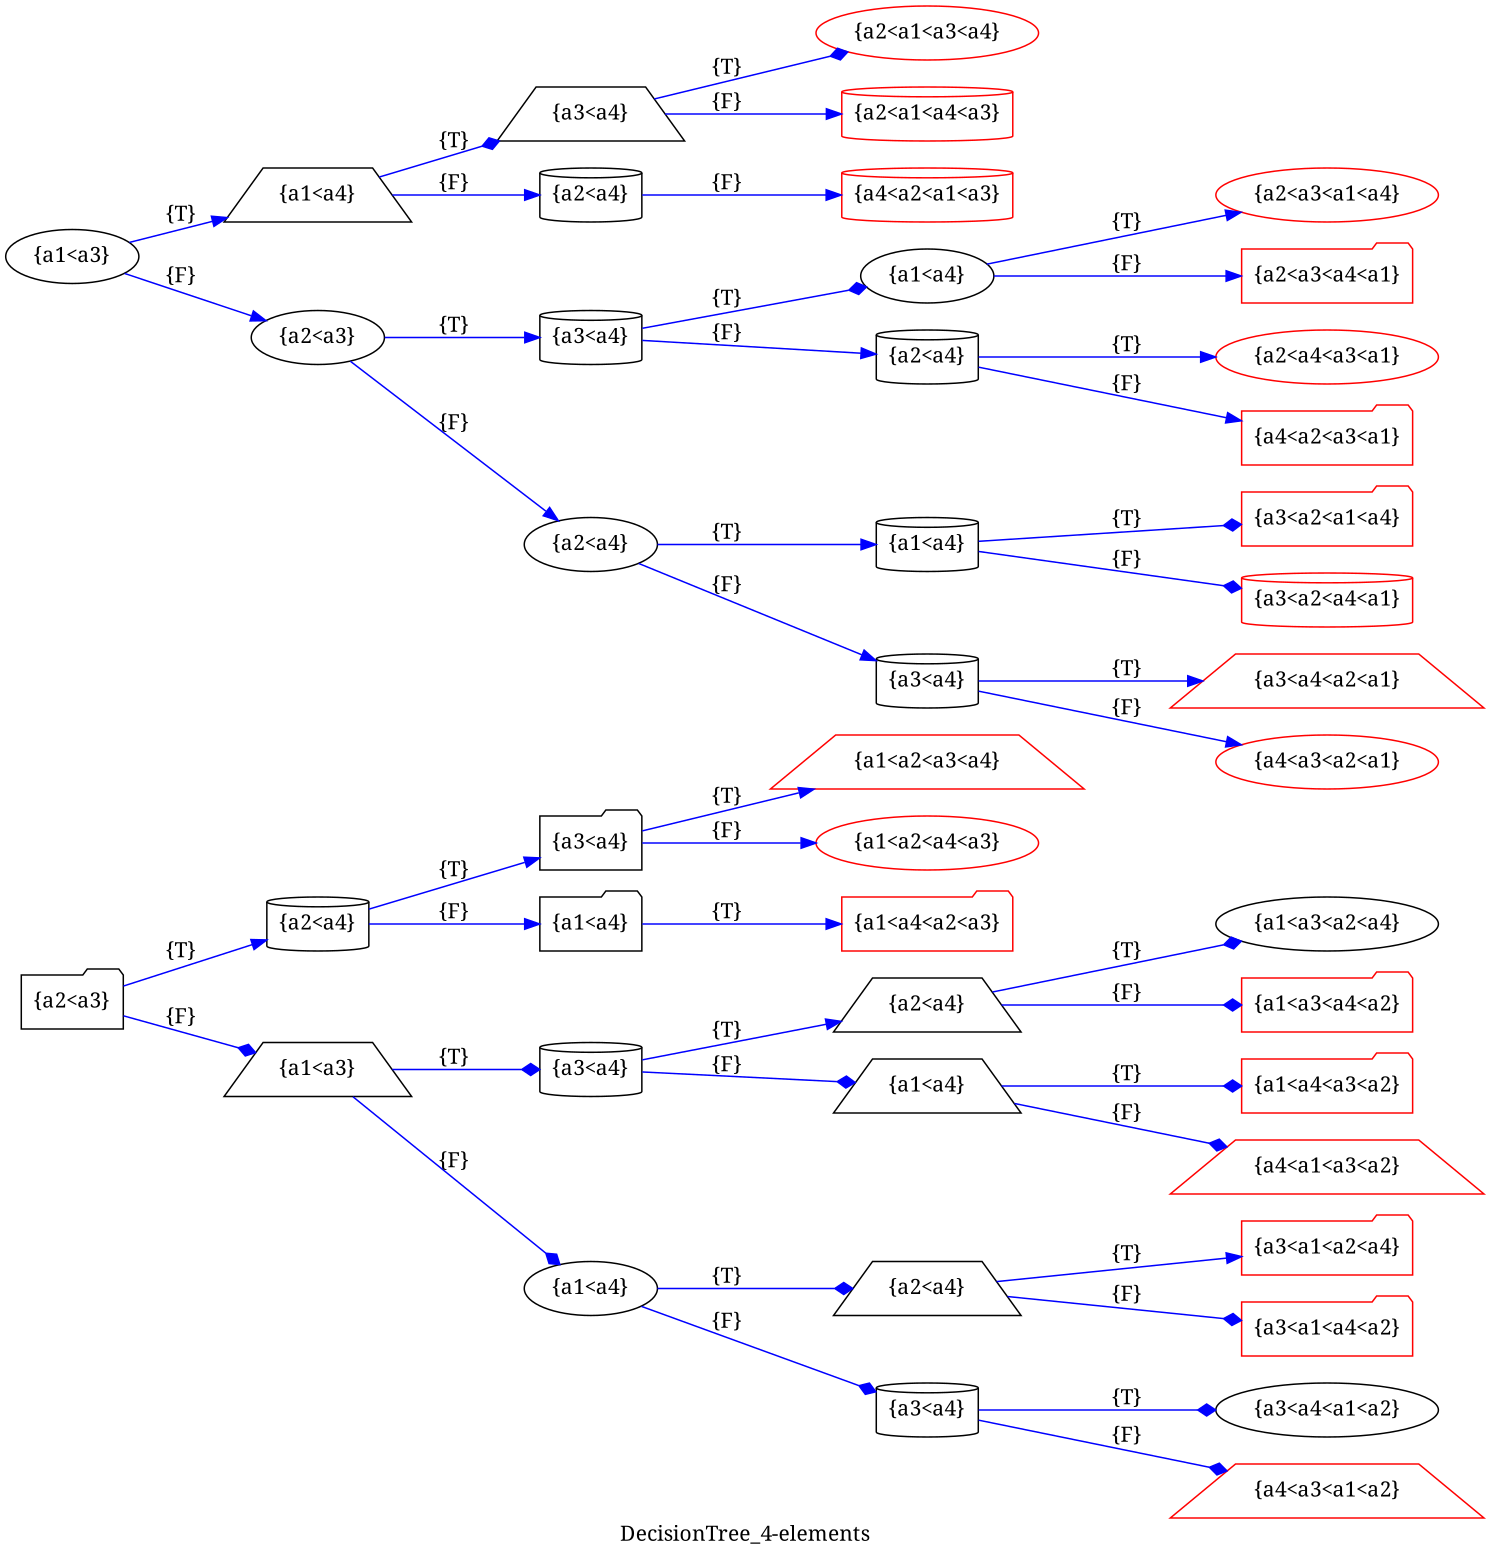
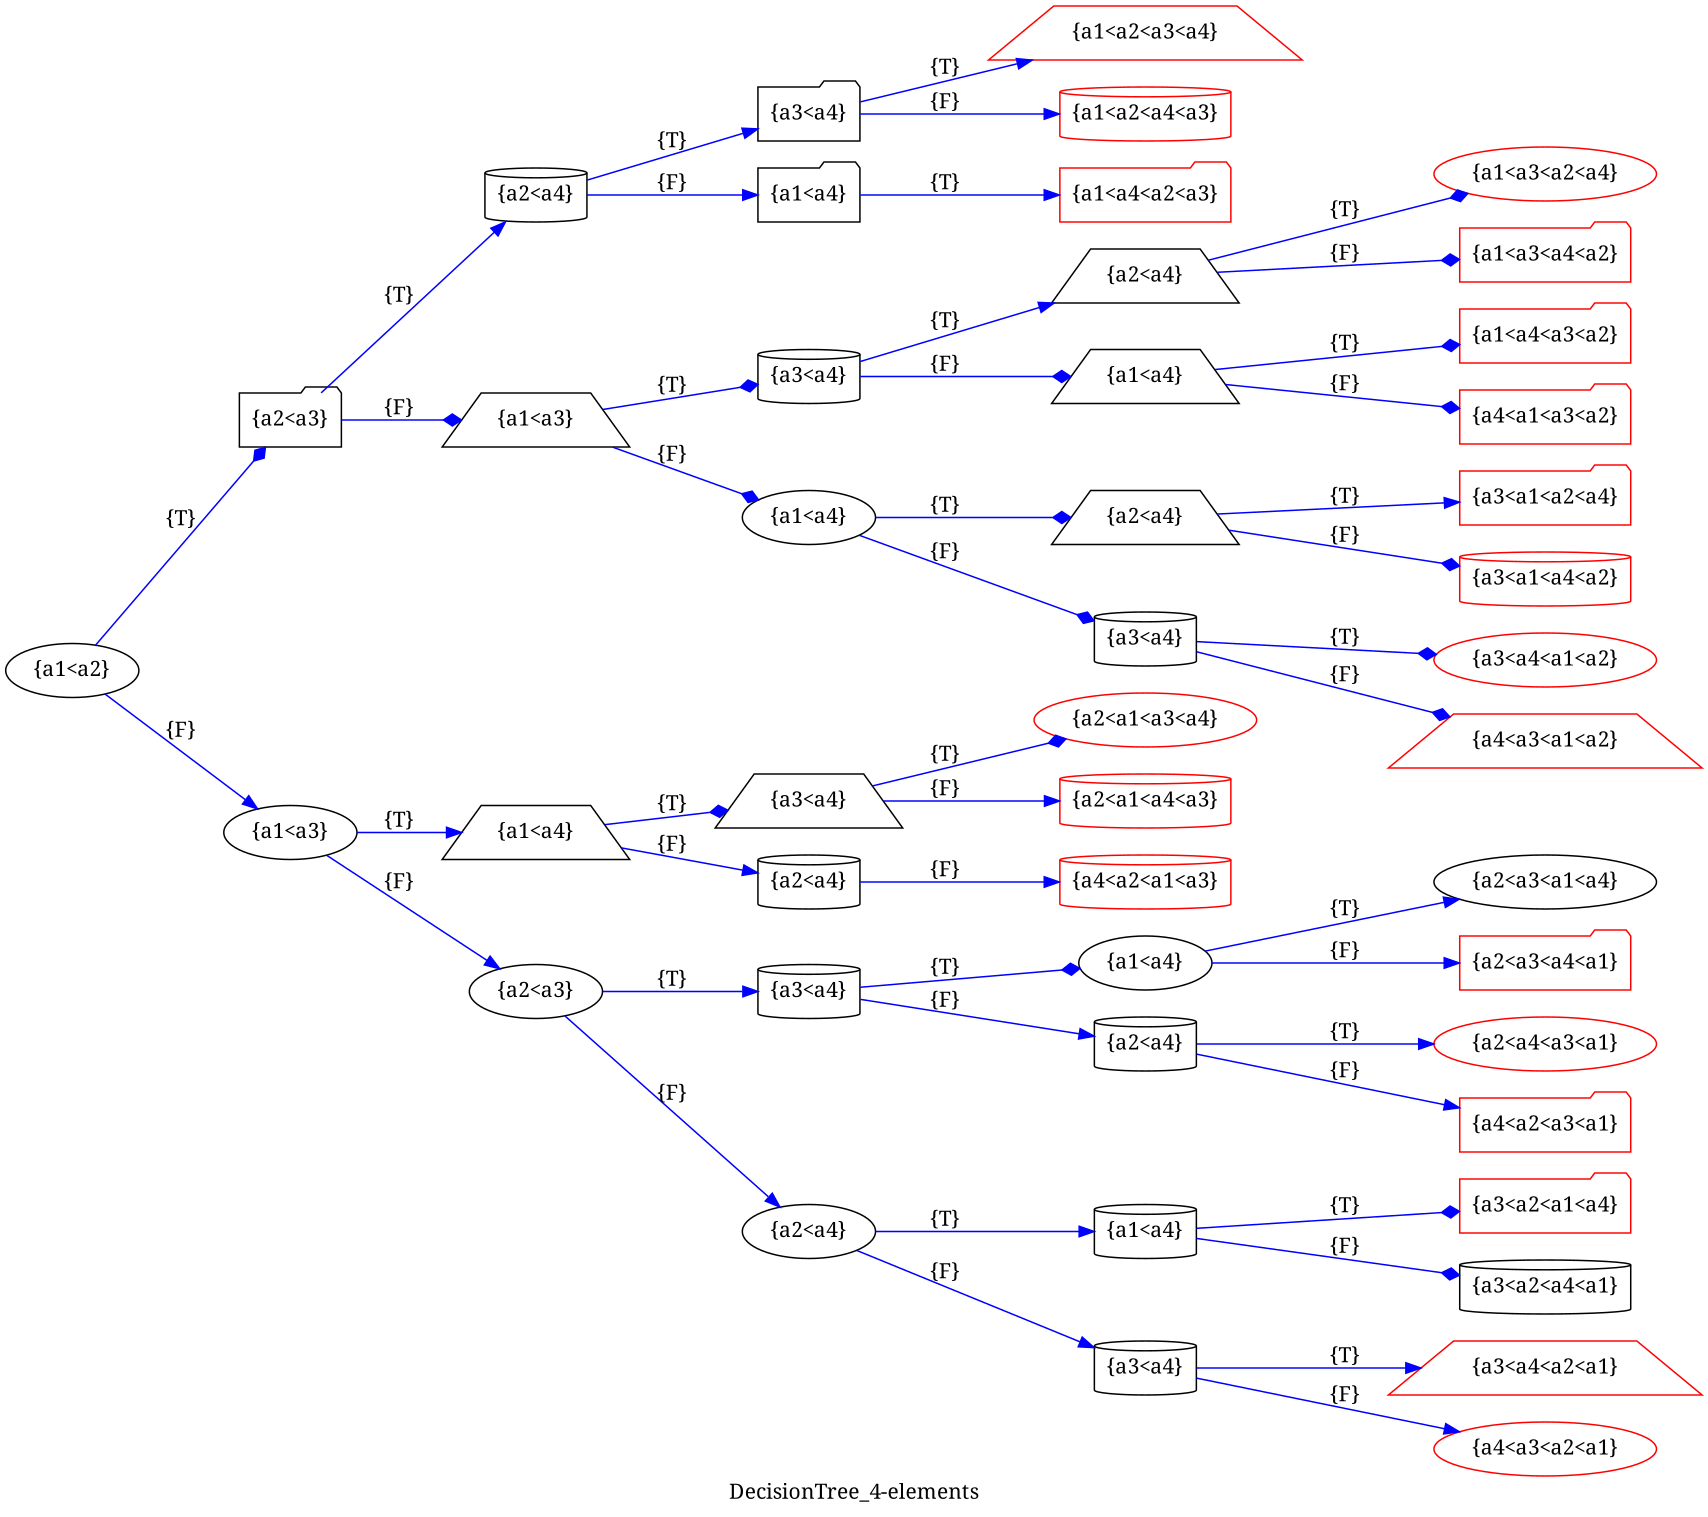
node "{a2<a3<a1<a4}": color red -> black
node "{a3<a2<a4<a1}": color red -> black
node "{a1<a2}": added
node "{a1<a2<a4<a3}": shape ellipse -> cylinder
node "{a1<a3<a2<a4}": color black -> red
node "{a4<a1<a3<a2}": shape trapezium -> folder
node "{a3<a1<a4<a2}": shape folder -> cylinder
node "{a3<a4<a1<a2}": color black -> red
